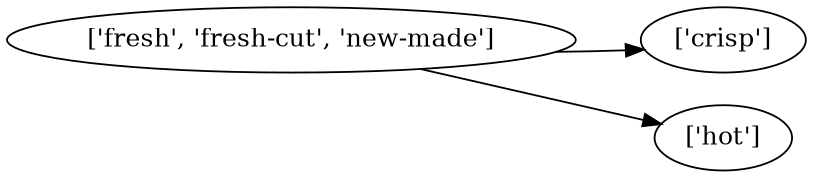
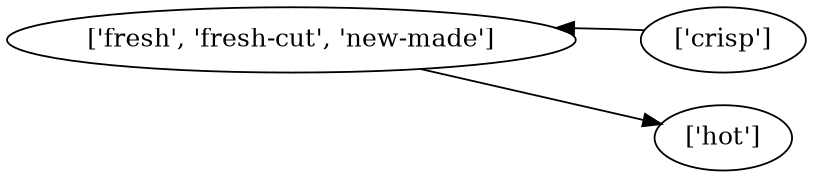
edge "['fresh', 'fresh-cut', 'new-made']" -> "['crisp']": reversed
